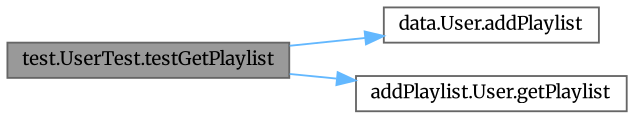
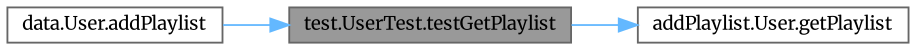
edge "test.UserTest.testGetPlaylist" -> "data.User.addPlaylist": reversed
